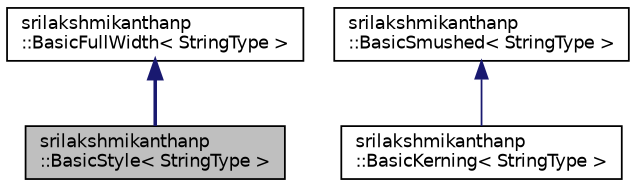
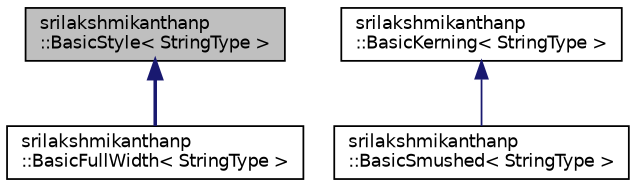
edge "srilakshmikanthanp ::BasicStyle< StringType >" -> "srilakshmikanthanp ::BasicFullWidth< StringType >": reversed
edge "srilakshmikanthanp ::BasicKerning< StringType >" -> "srilakshmikanthanp ::BasicSmushed< StringType >": reversed
